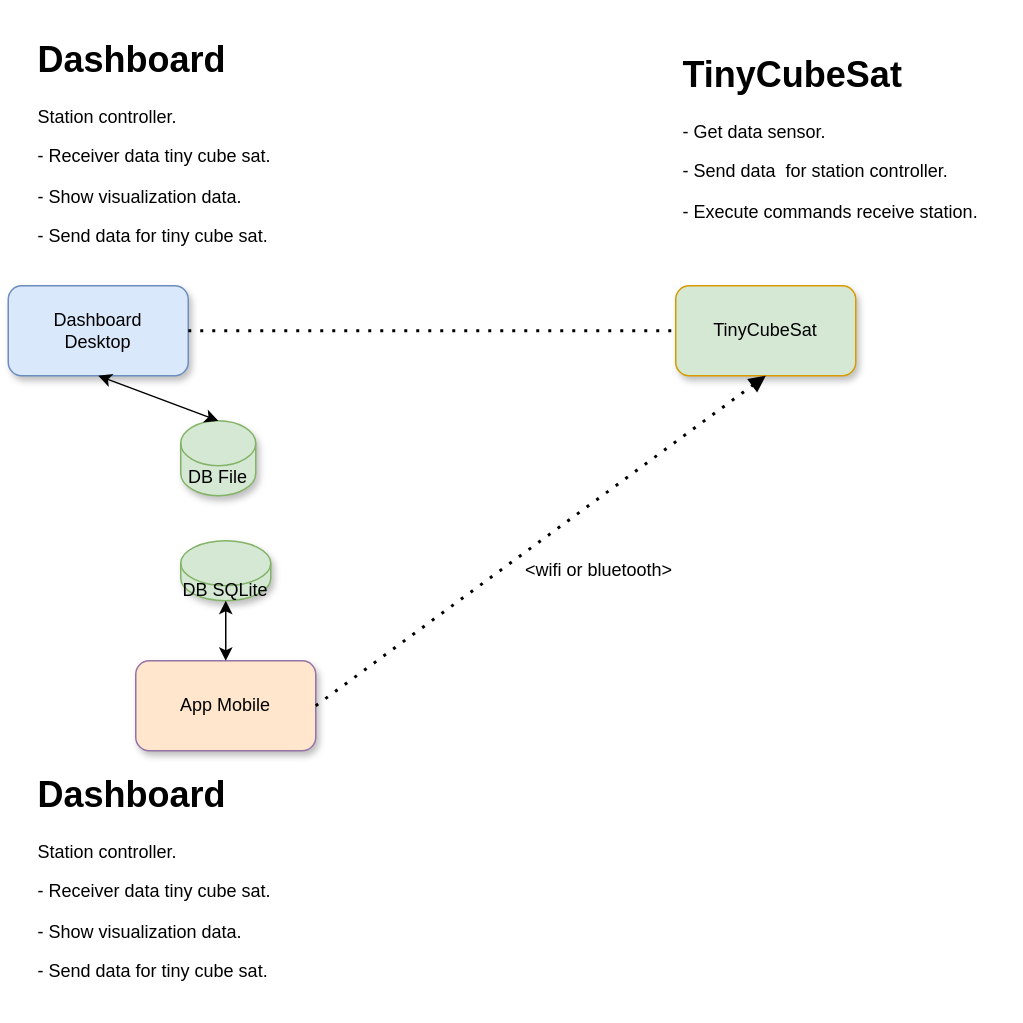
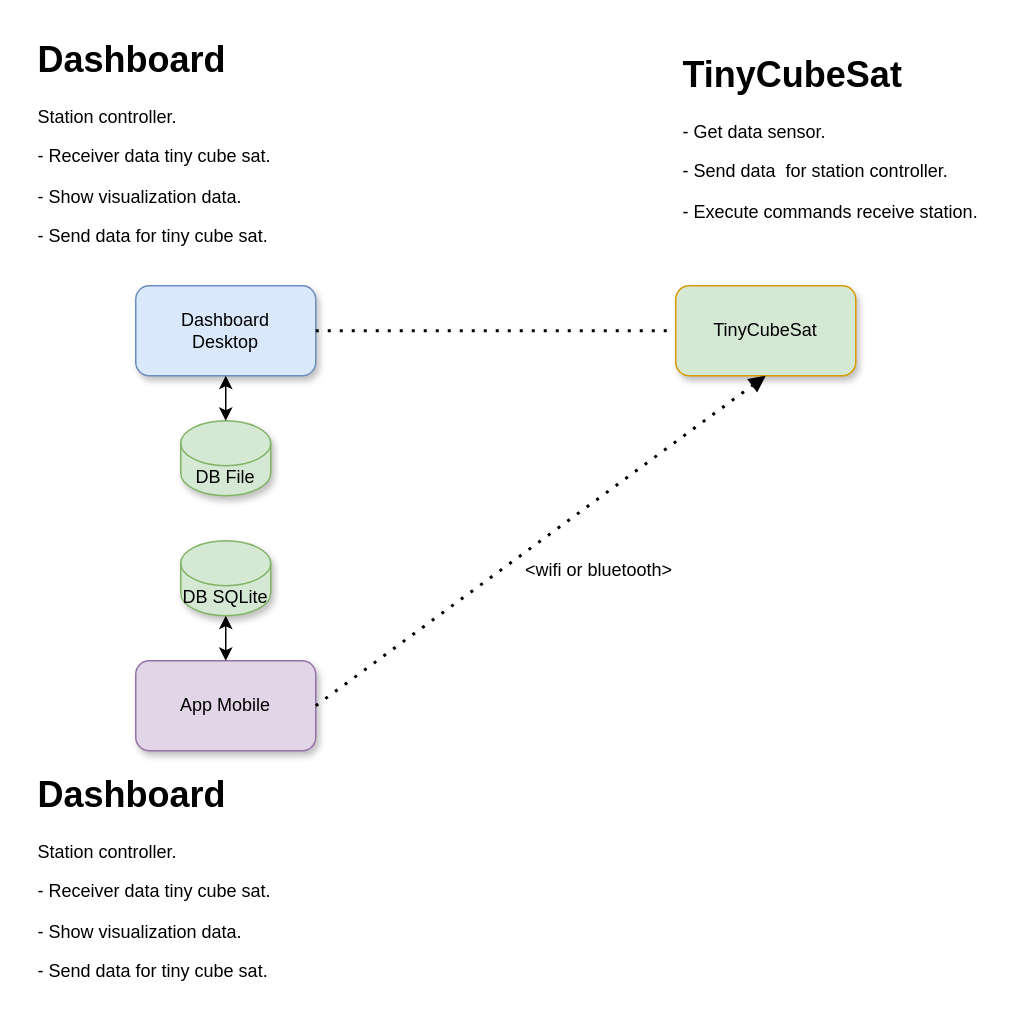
node "Dashboard Desktop": moved (98, 331) -> (226, 331)
node "DB File": size 75x75 -> 90x75
node "DB SQLite": size 90x60 -> 90x75
node "App Mobile": fillcolor #ffe6cc -> #e1d5e7
